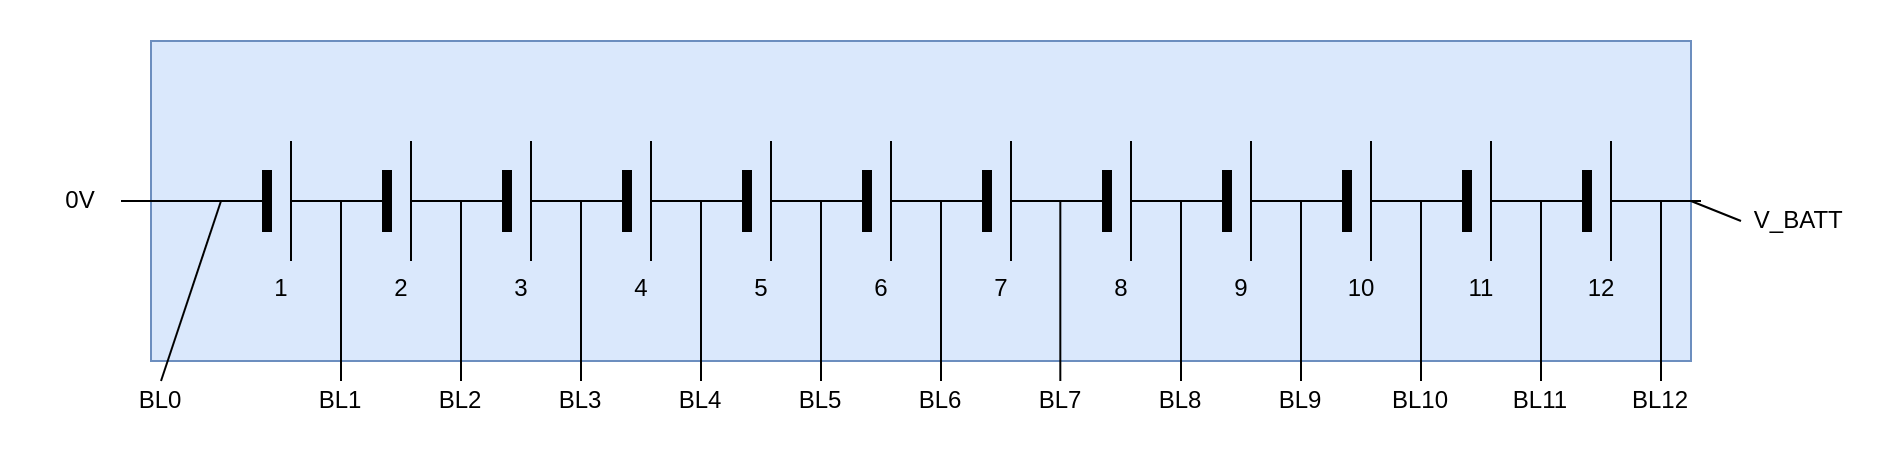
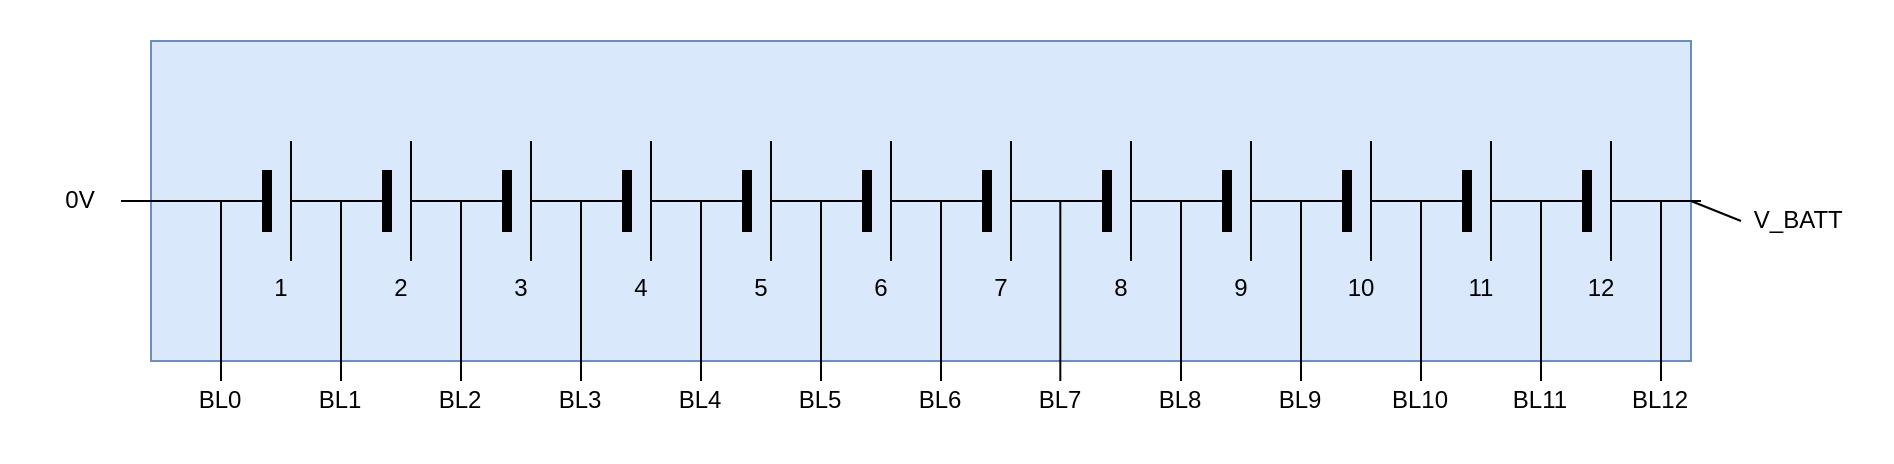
node "BL0": moved (161, 401) -> (221, 401)
